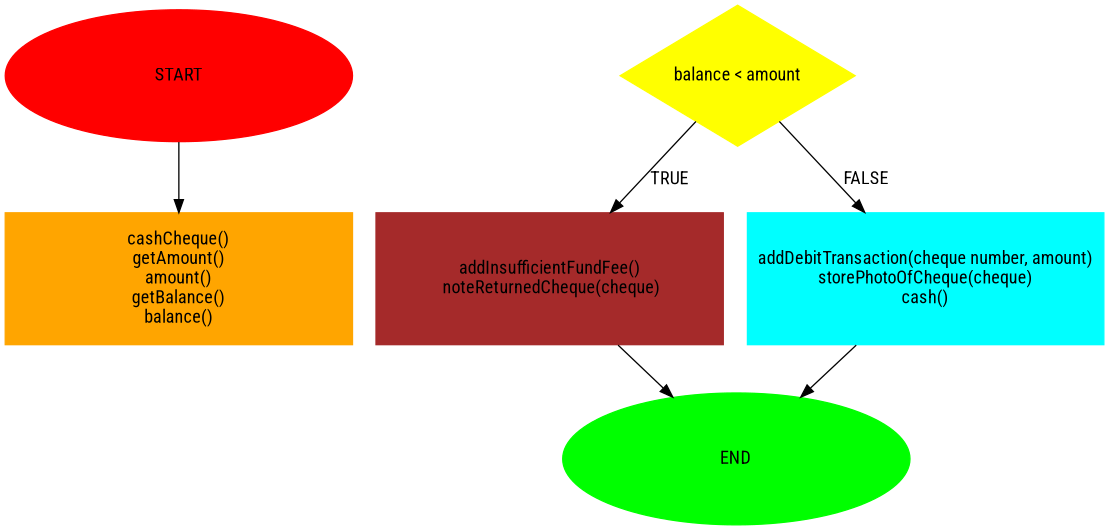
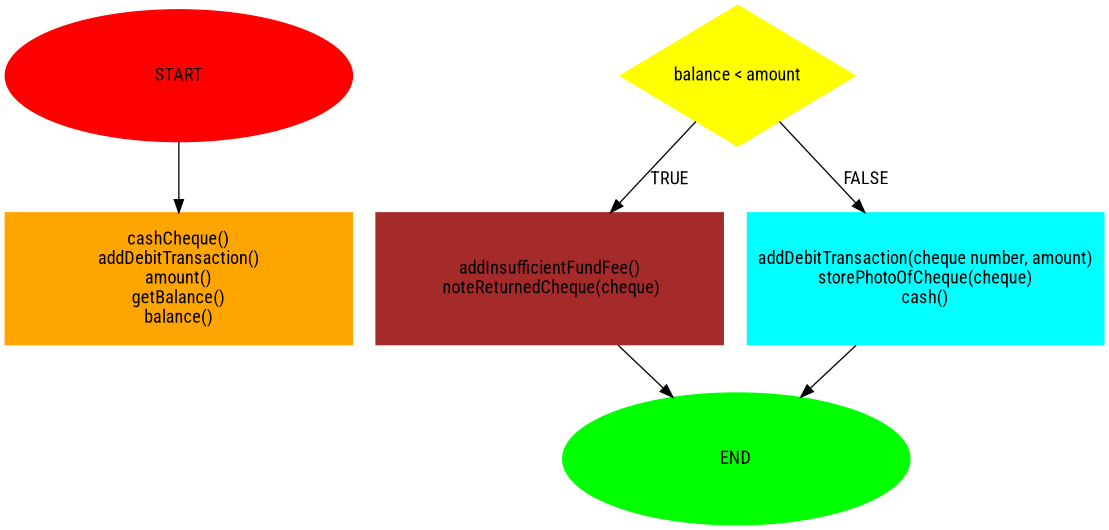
node "cashCheque() getAmount() amount() getBalance() balance()": label "cashCheque() getAmount() amount() getBalance() balance()" -> "cashCheque() addDebitTransaction() amount() getBalance() balance()"
